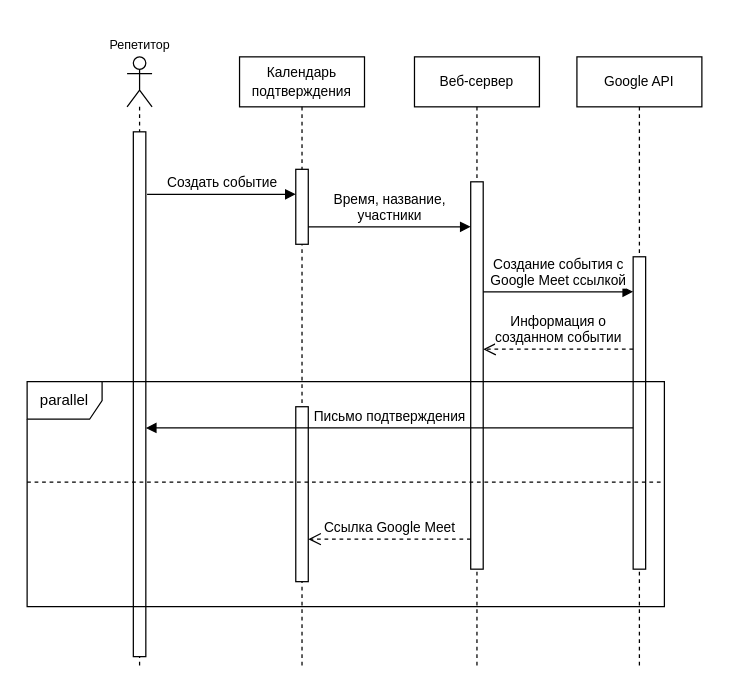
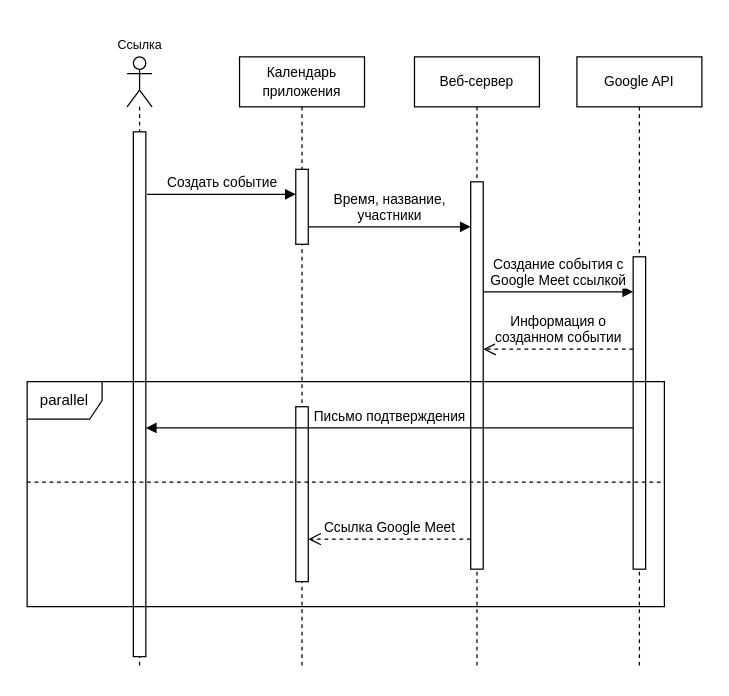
node "Репетитор": label "Репетитор" -> "Ссылка"
node "Календарь подтверждения": label "Календарь подтверждения" -> "Календарь приложения"
